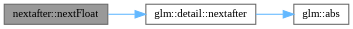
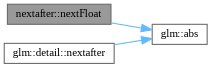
edge "nextafter::nextFloat" -> "glm::detail::nextafter": now "nextafter::nextFloat" -> "glm::abs"
